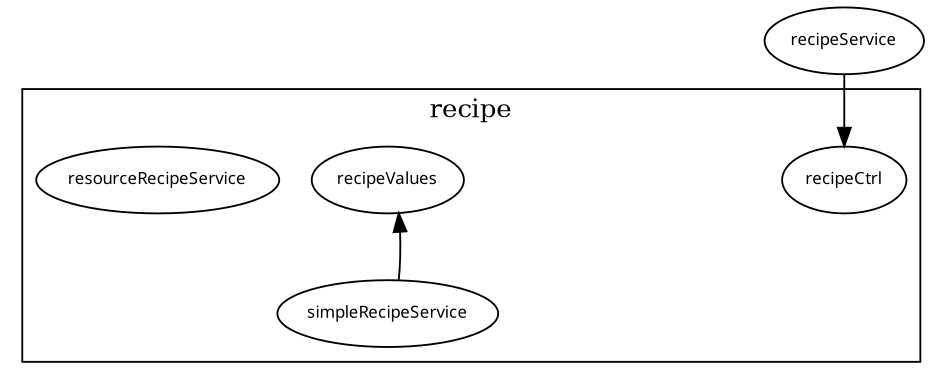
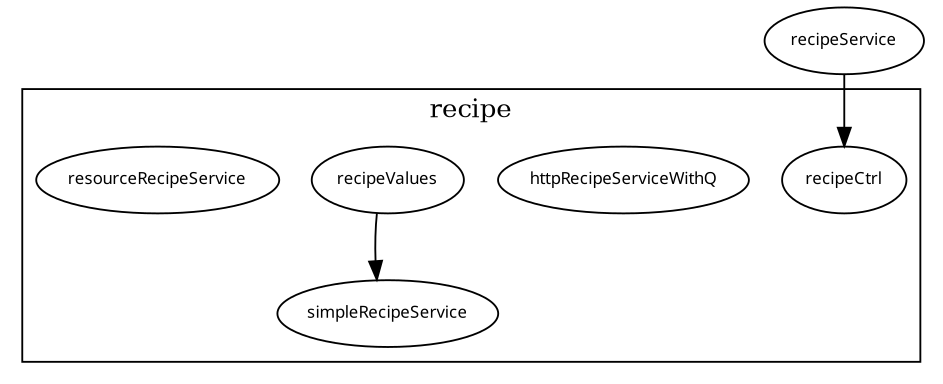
node "httpRecipeServiceWithQ": added
edge "simpleRecipeService" -> "recipeValues": reversed
